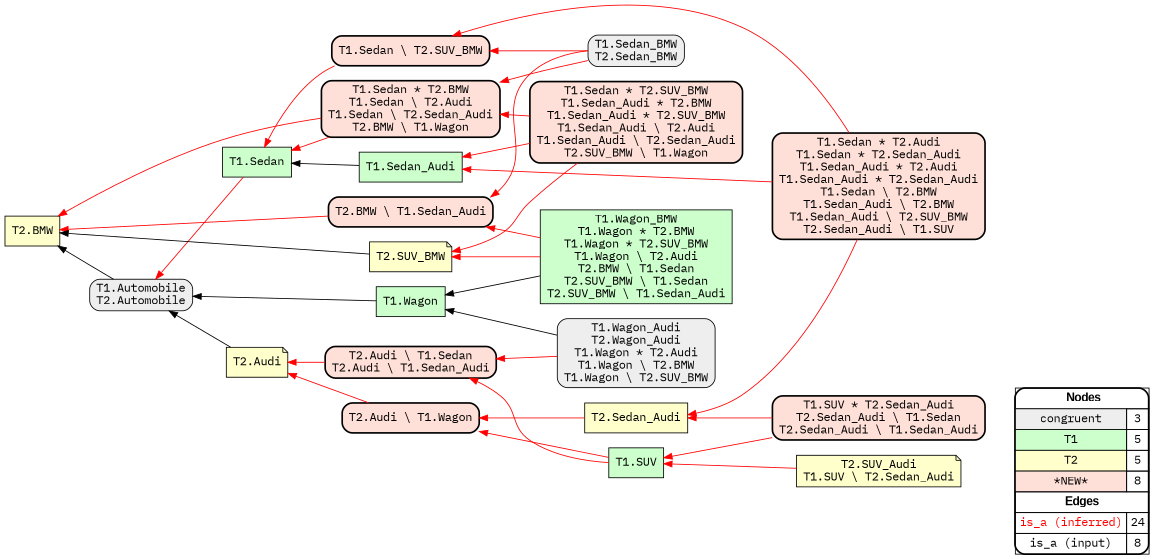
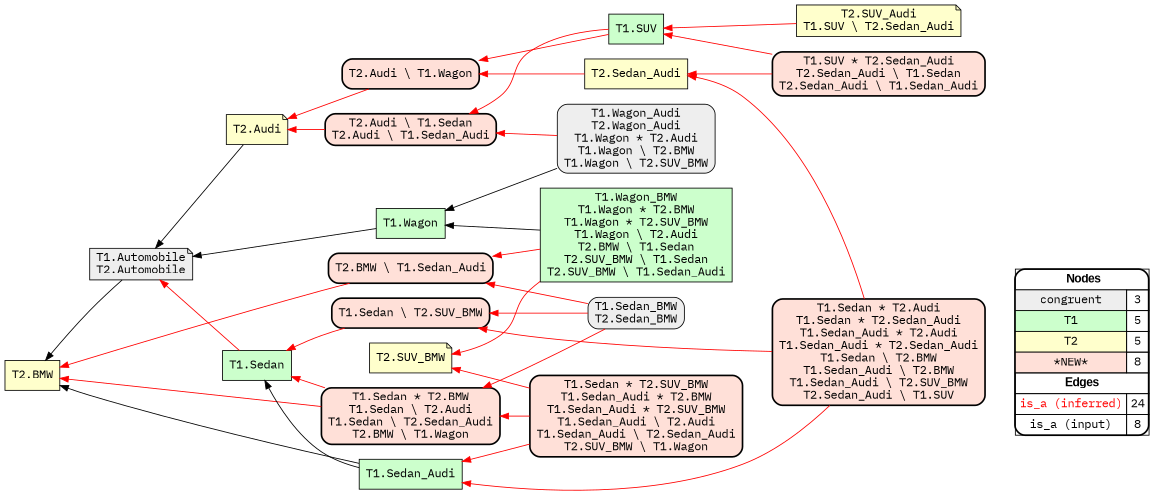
edge "T2.SUV_BMW" -> "T2.BMW": now "T1.Sedan_Audi" -> "T2.BMW"
node "T1.Automobile T2.Automobile": shape box -> note
